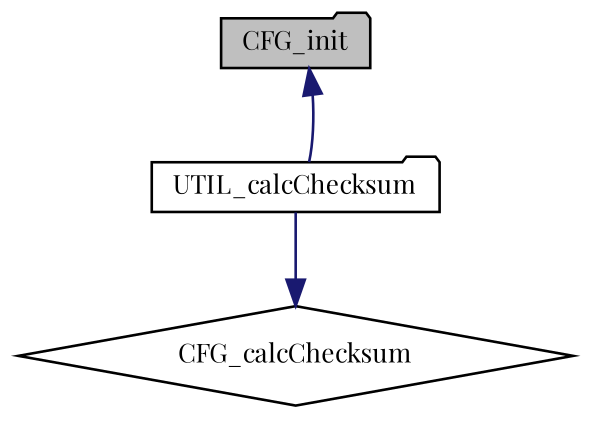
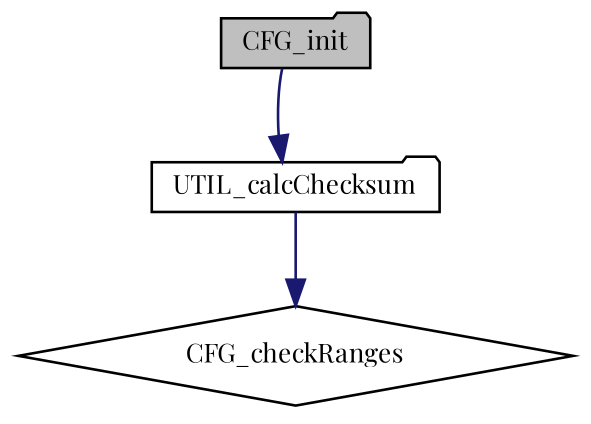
edge "UTIL_calcChecksum" -> "CFG_init": reversed
node "CFG_calcChecksum": label "CFG_calcChecksum" -> "CFG_checkRanges"
